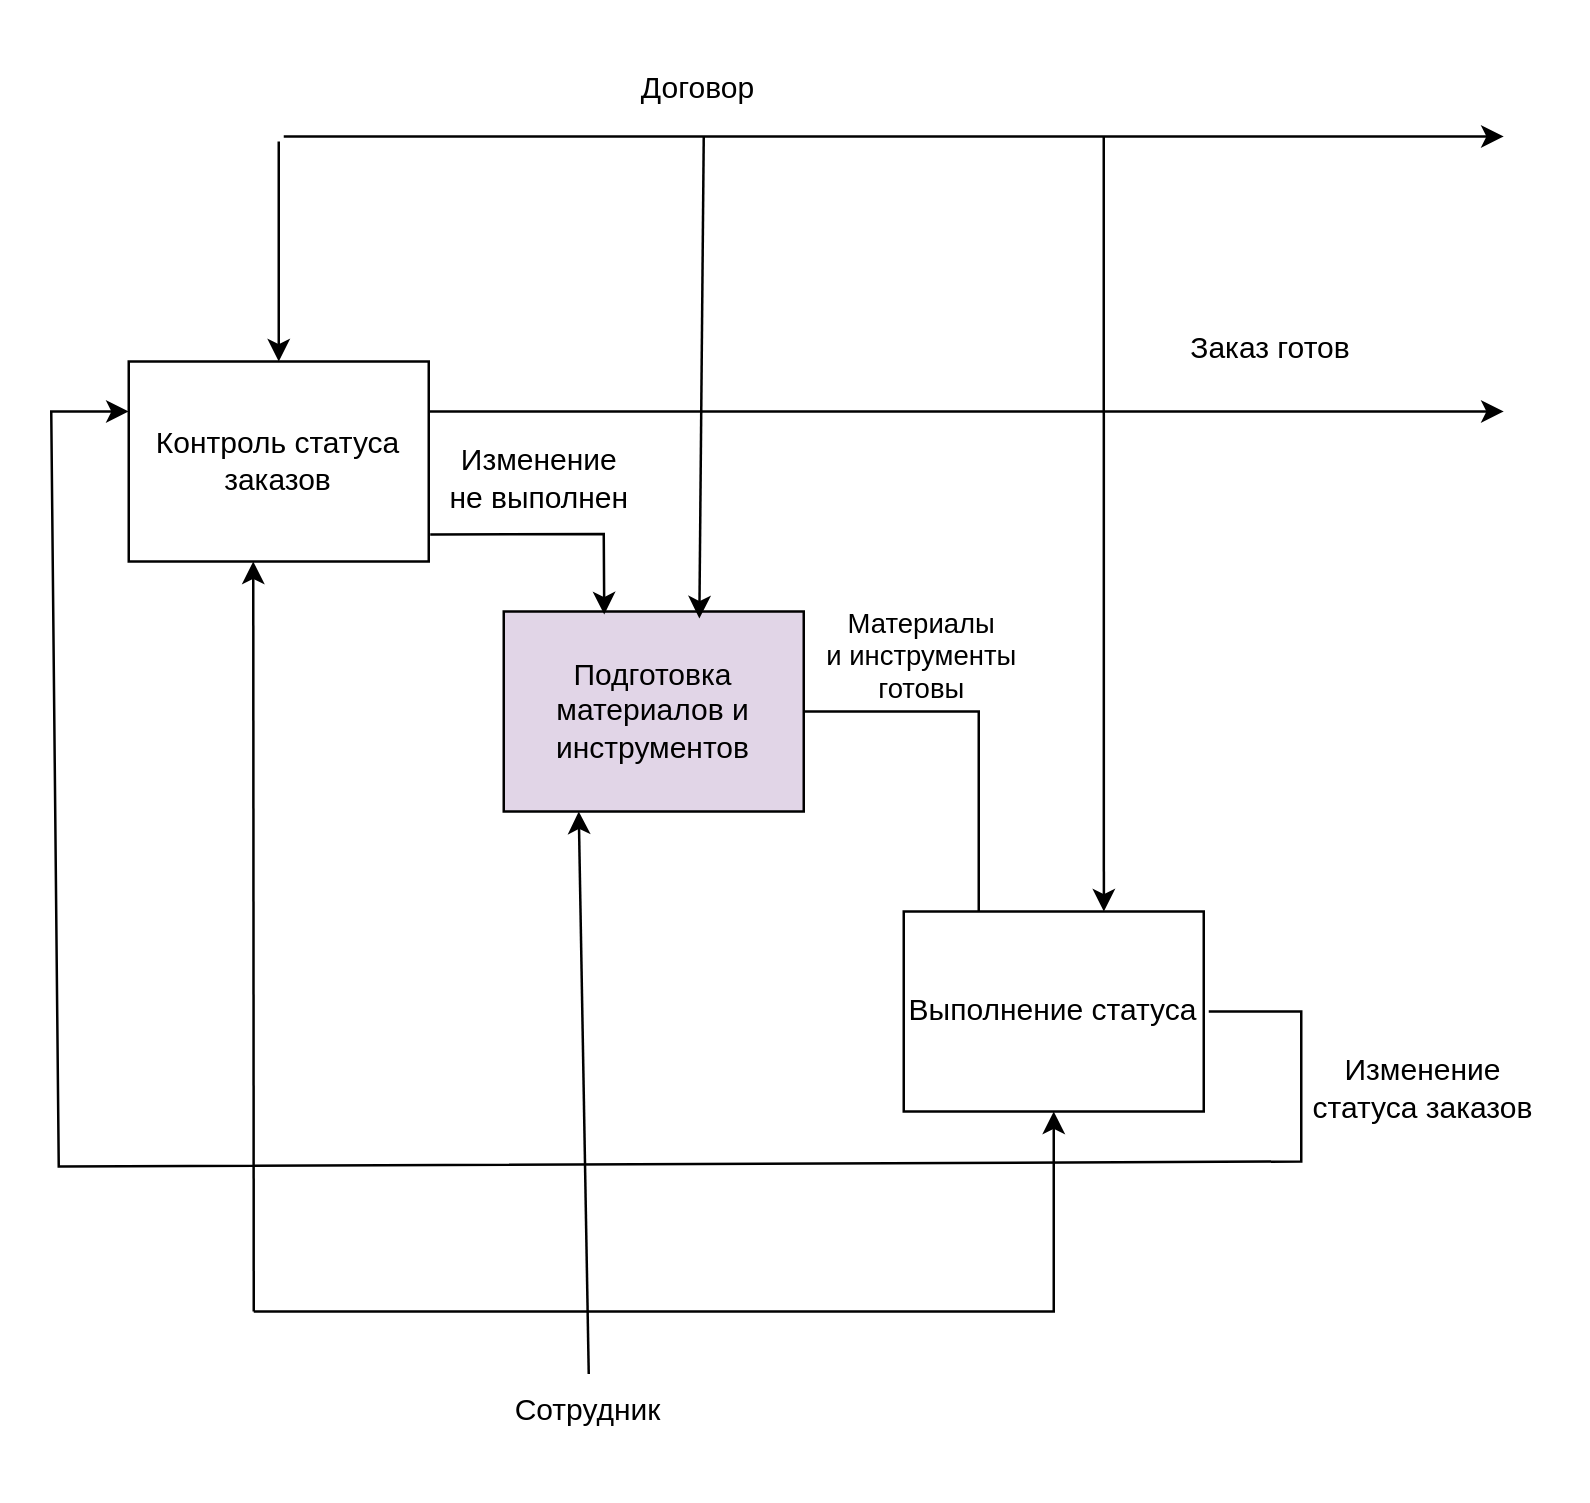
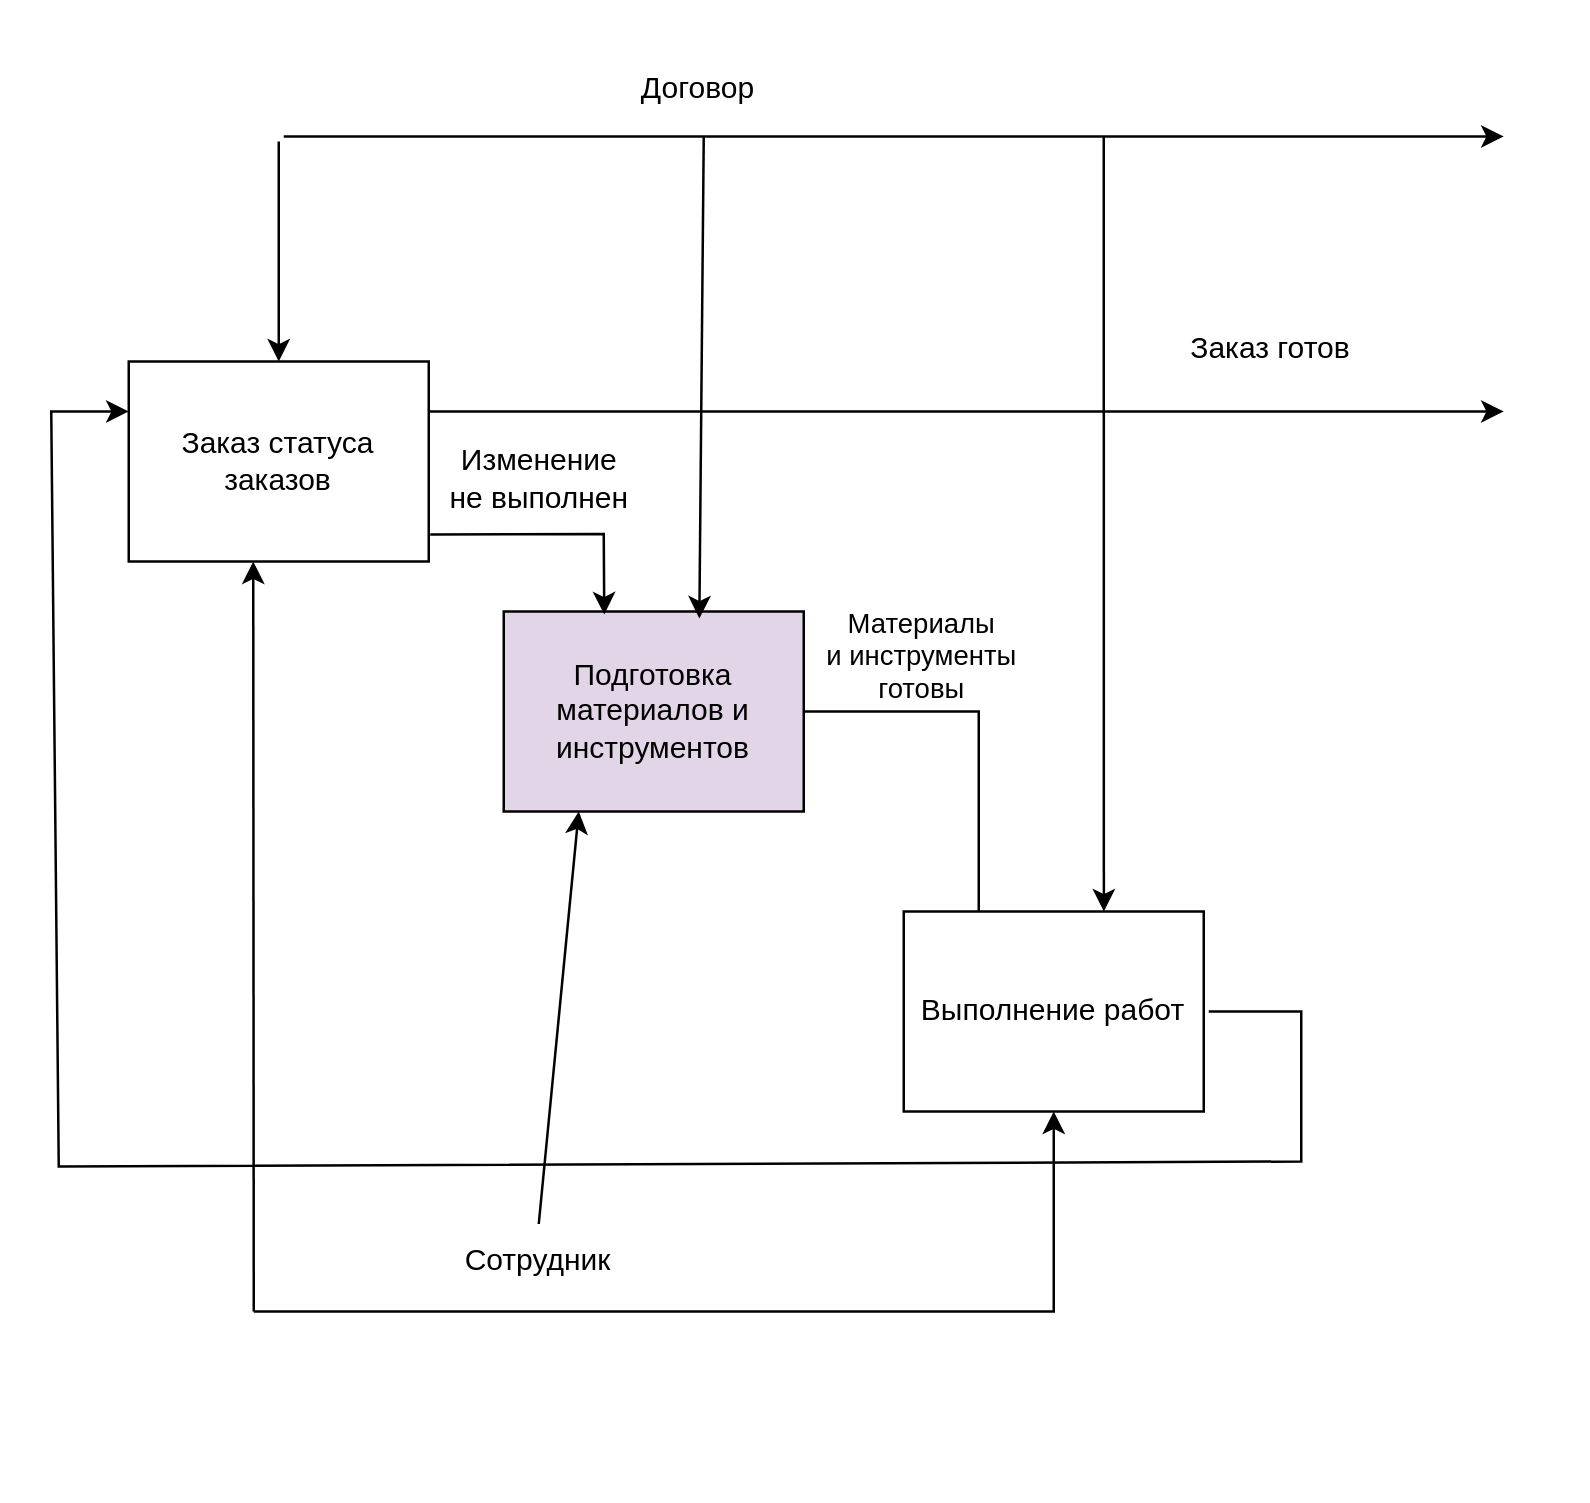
node "Контроль статуса заказов": label "Контроль статуса заказов" -> "Заказ статуса заказов"
node "Выполнение статуса": label "Выполнение статуса" -> "Выполнение работ"
node "Изменение статуса заказов": removed
node "Сотрудник": moved (589, 1411) -> (539, 1261)
